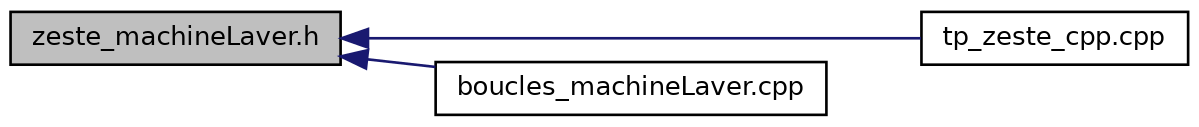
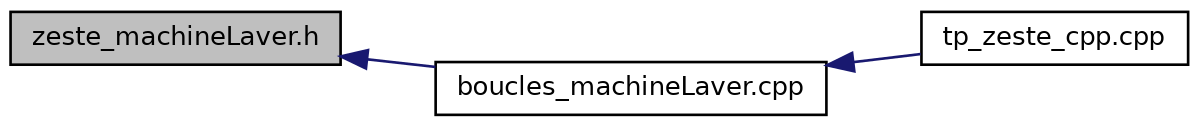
edge "tp_zeste_cpp.cpp" -> "zeste_machineLaver.h": now "tp_zeste_cpp.cpp" -> "boucles_machineLaver.cpp"
